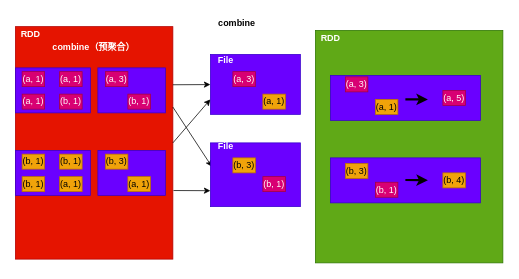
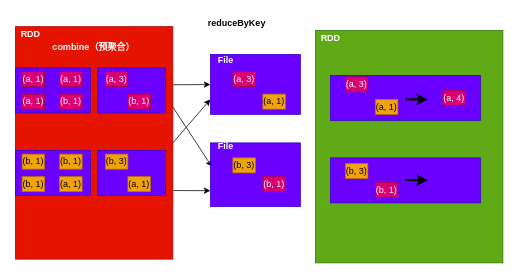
node "combine": label "combine" -> "reduceByKey"
node "(a, 5)": label "(a, 5)" -> "(a, 4)"
node "(b, 4)": removed
